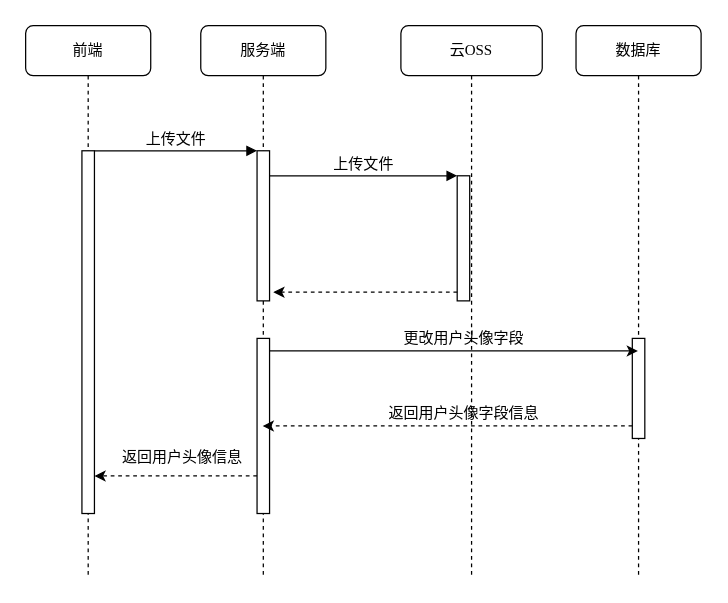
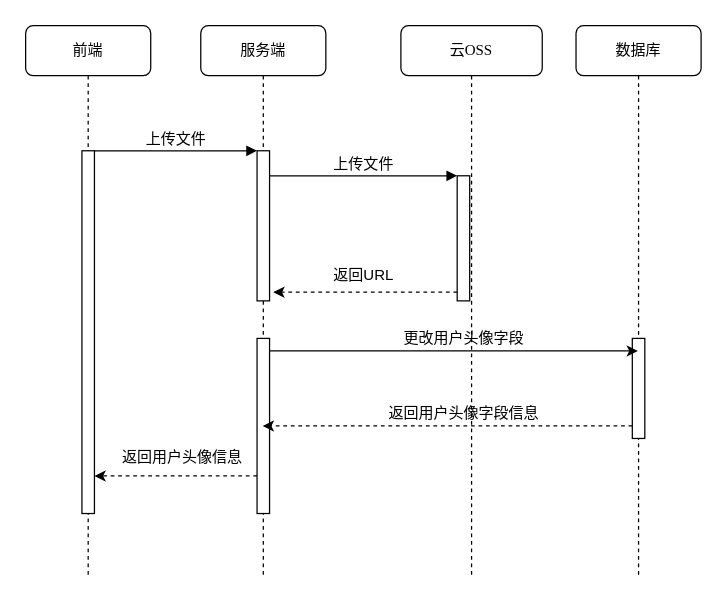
node "返回URL": added
